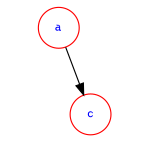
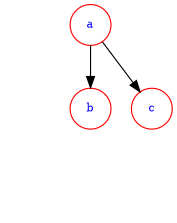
node "b": added
